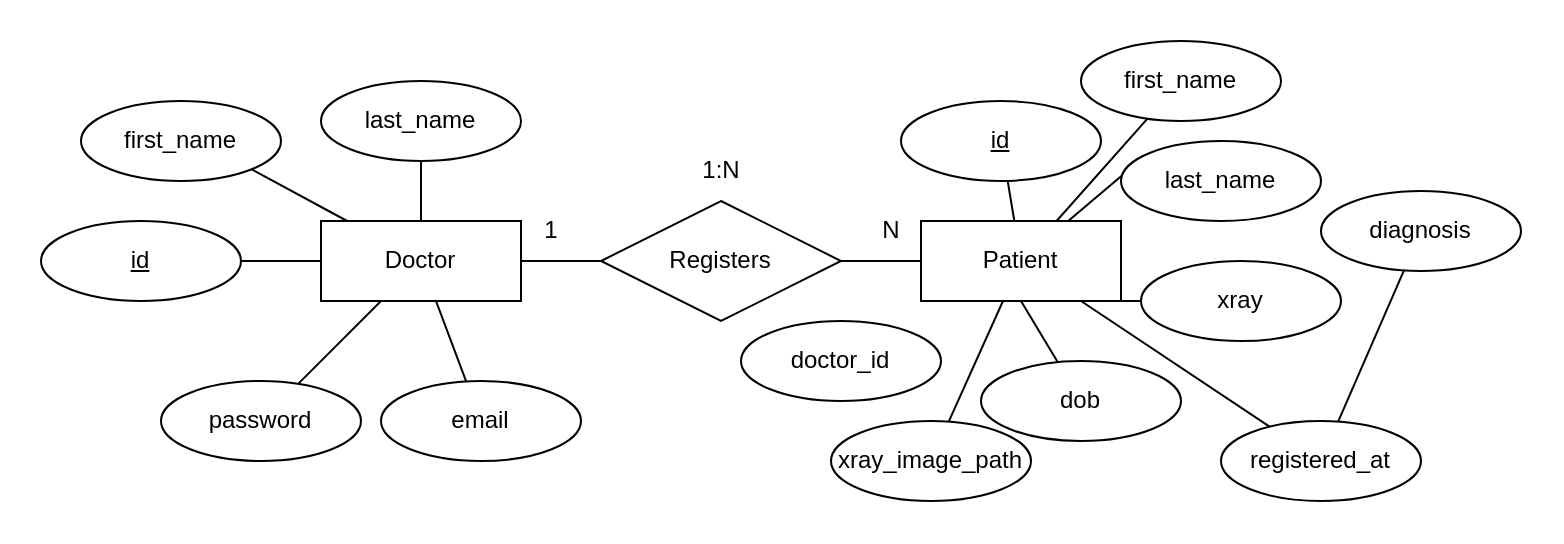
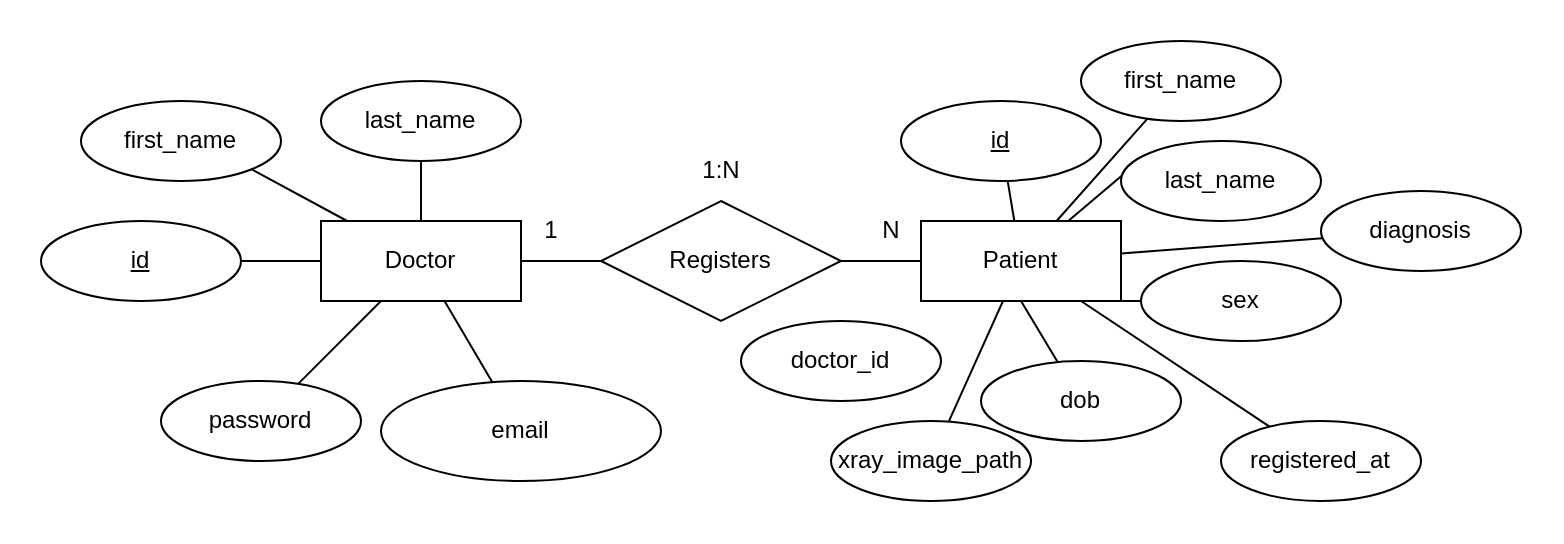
node "xray": label "xray" -> "sex"
edge "diagnosis" -- "registered_at": now "diagnosis" -- "Patient"
node "email": size 200x80 -> 280x100
